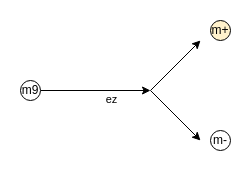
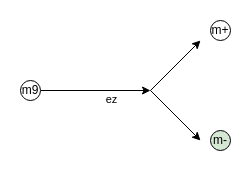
node "m+": fillcolor #fff2cc -> #ffffff
node "m-": fillcolor #ffffff -> #d5e8d4
